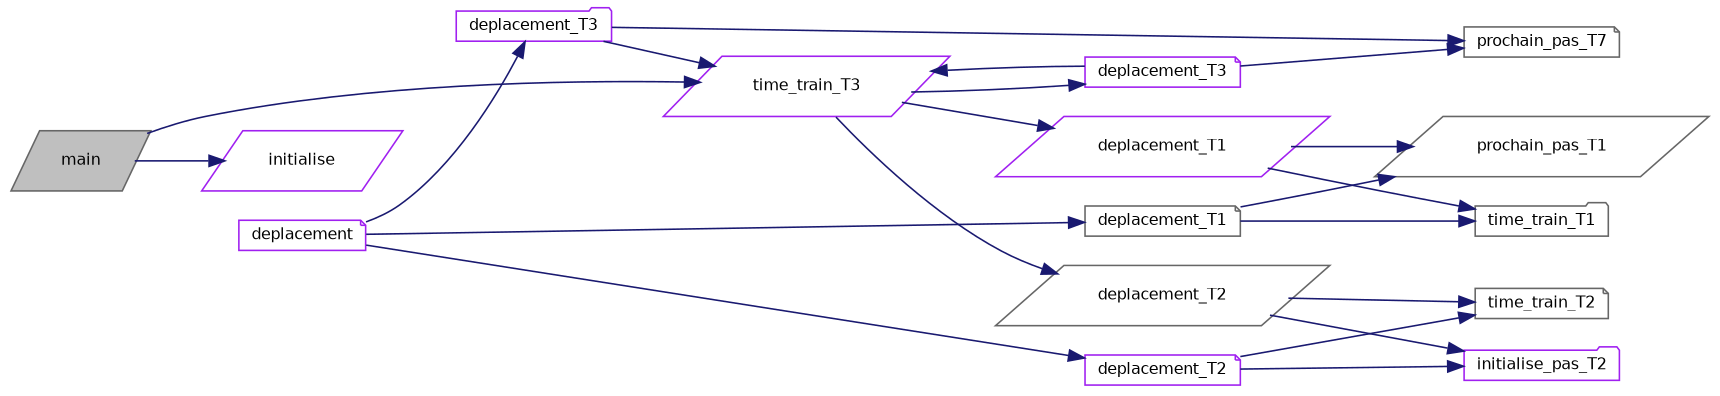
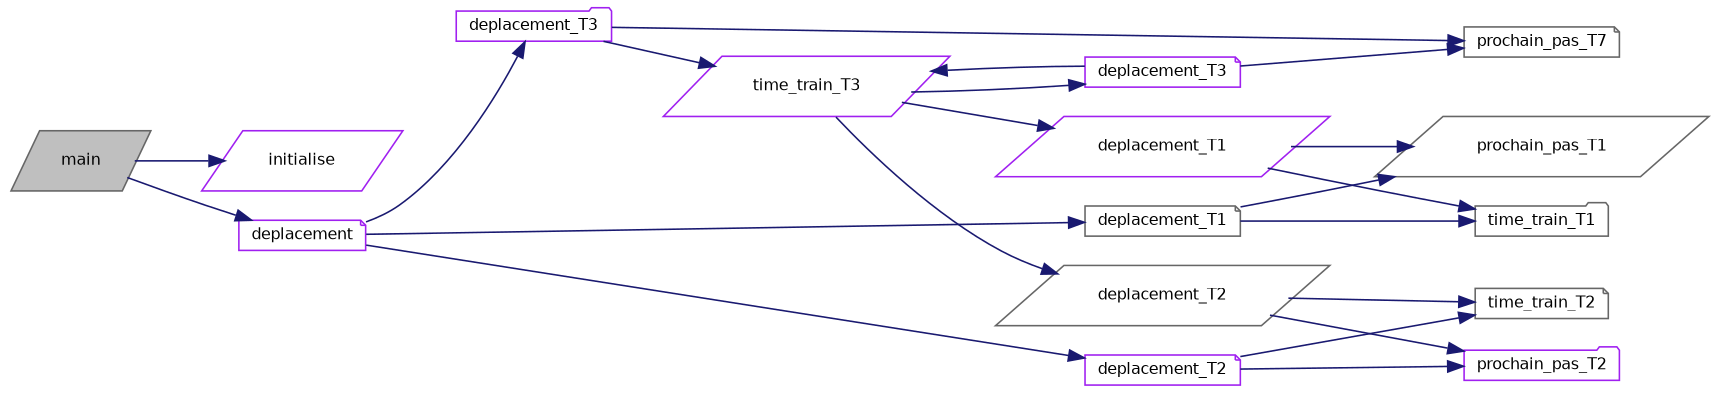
edge "main" -> "time_train_T3": now "main" -> "deplacement"
node "initialise_pas_T2": label "initialise_pas_T2" -> "prochain_pas_T2"
